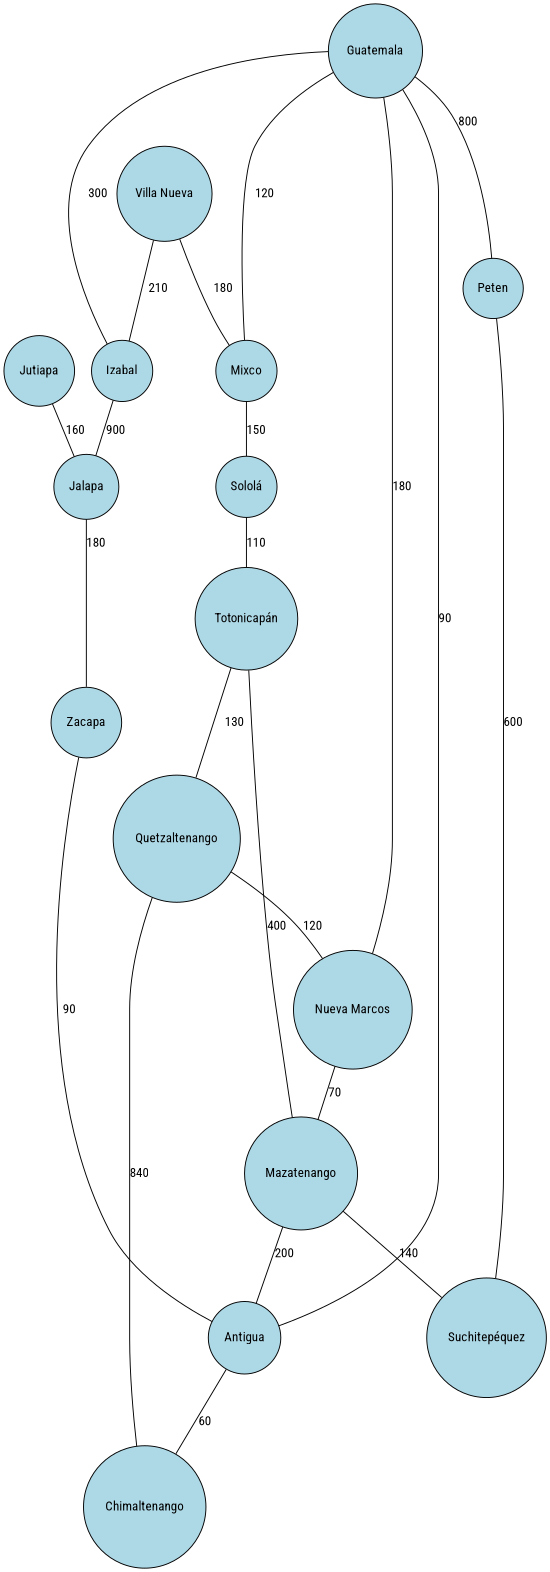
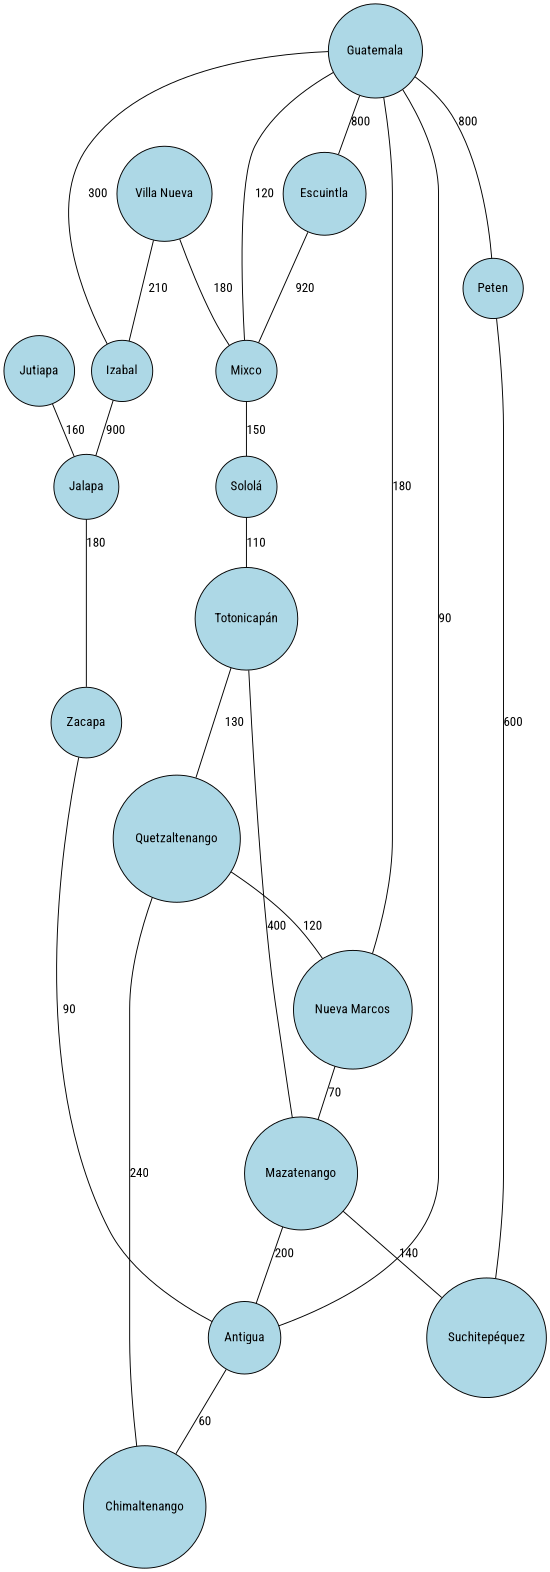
node "Escuintla": added
edge "Quetzaltenango" -- "Chimaltenango": label "840" -> "240"
